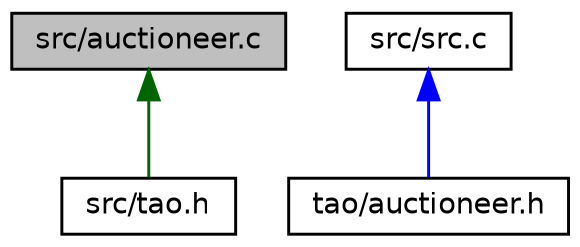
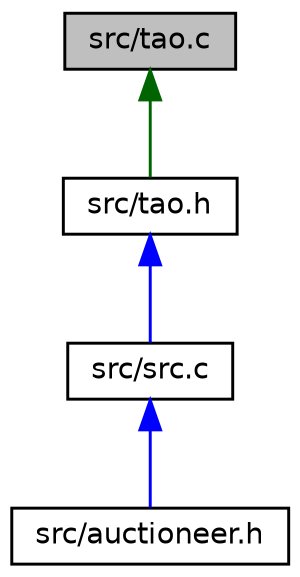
node "src/auctioneer.c": label "src/auctioneer.c" -> "src/tao.c"
node "tao/auctioneer.h": label "tao/auctioneer.h" -> "src/auctioneer.h"
edge "src/src.c" -> "src/tao.h": added
